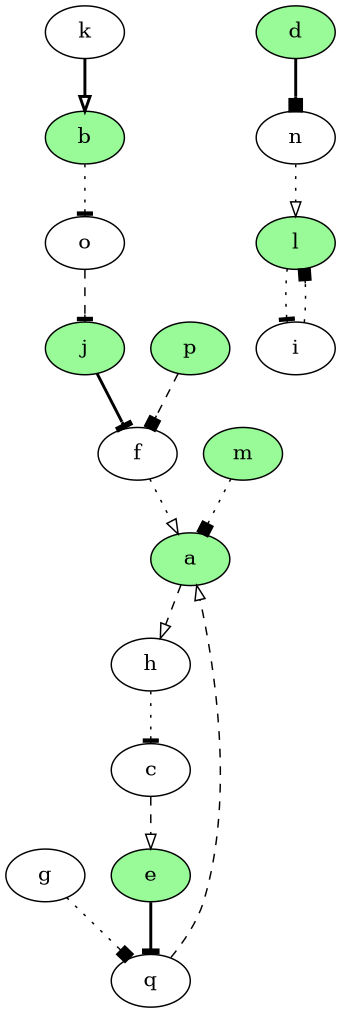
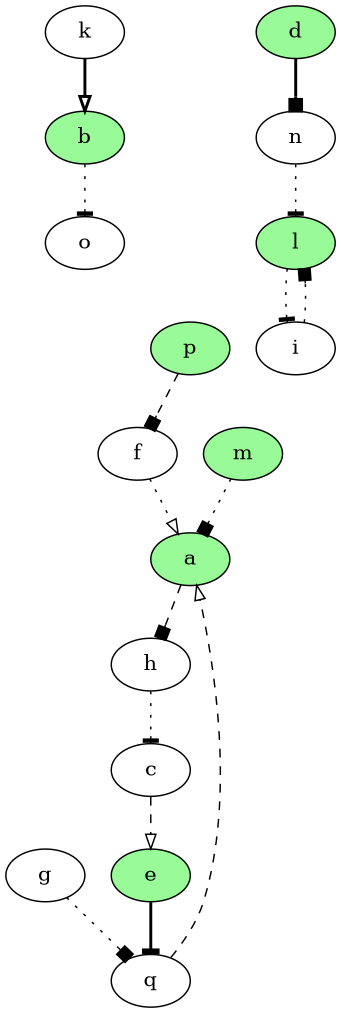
edge "n" -> "l": arrowhead onormal -> tee
node "j": removed
edge "a" -> "h": arrowhead onormal -> box
